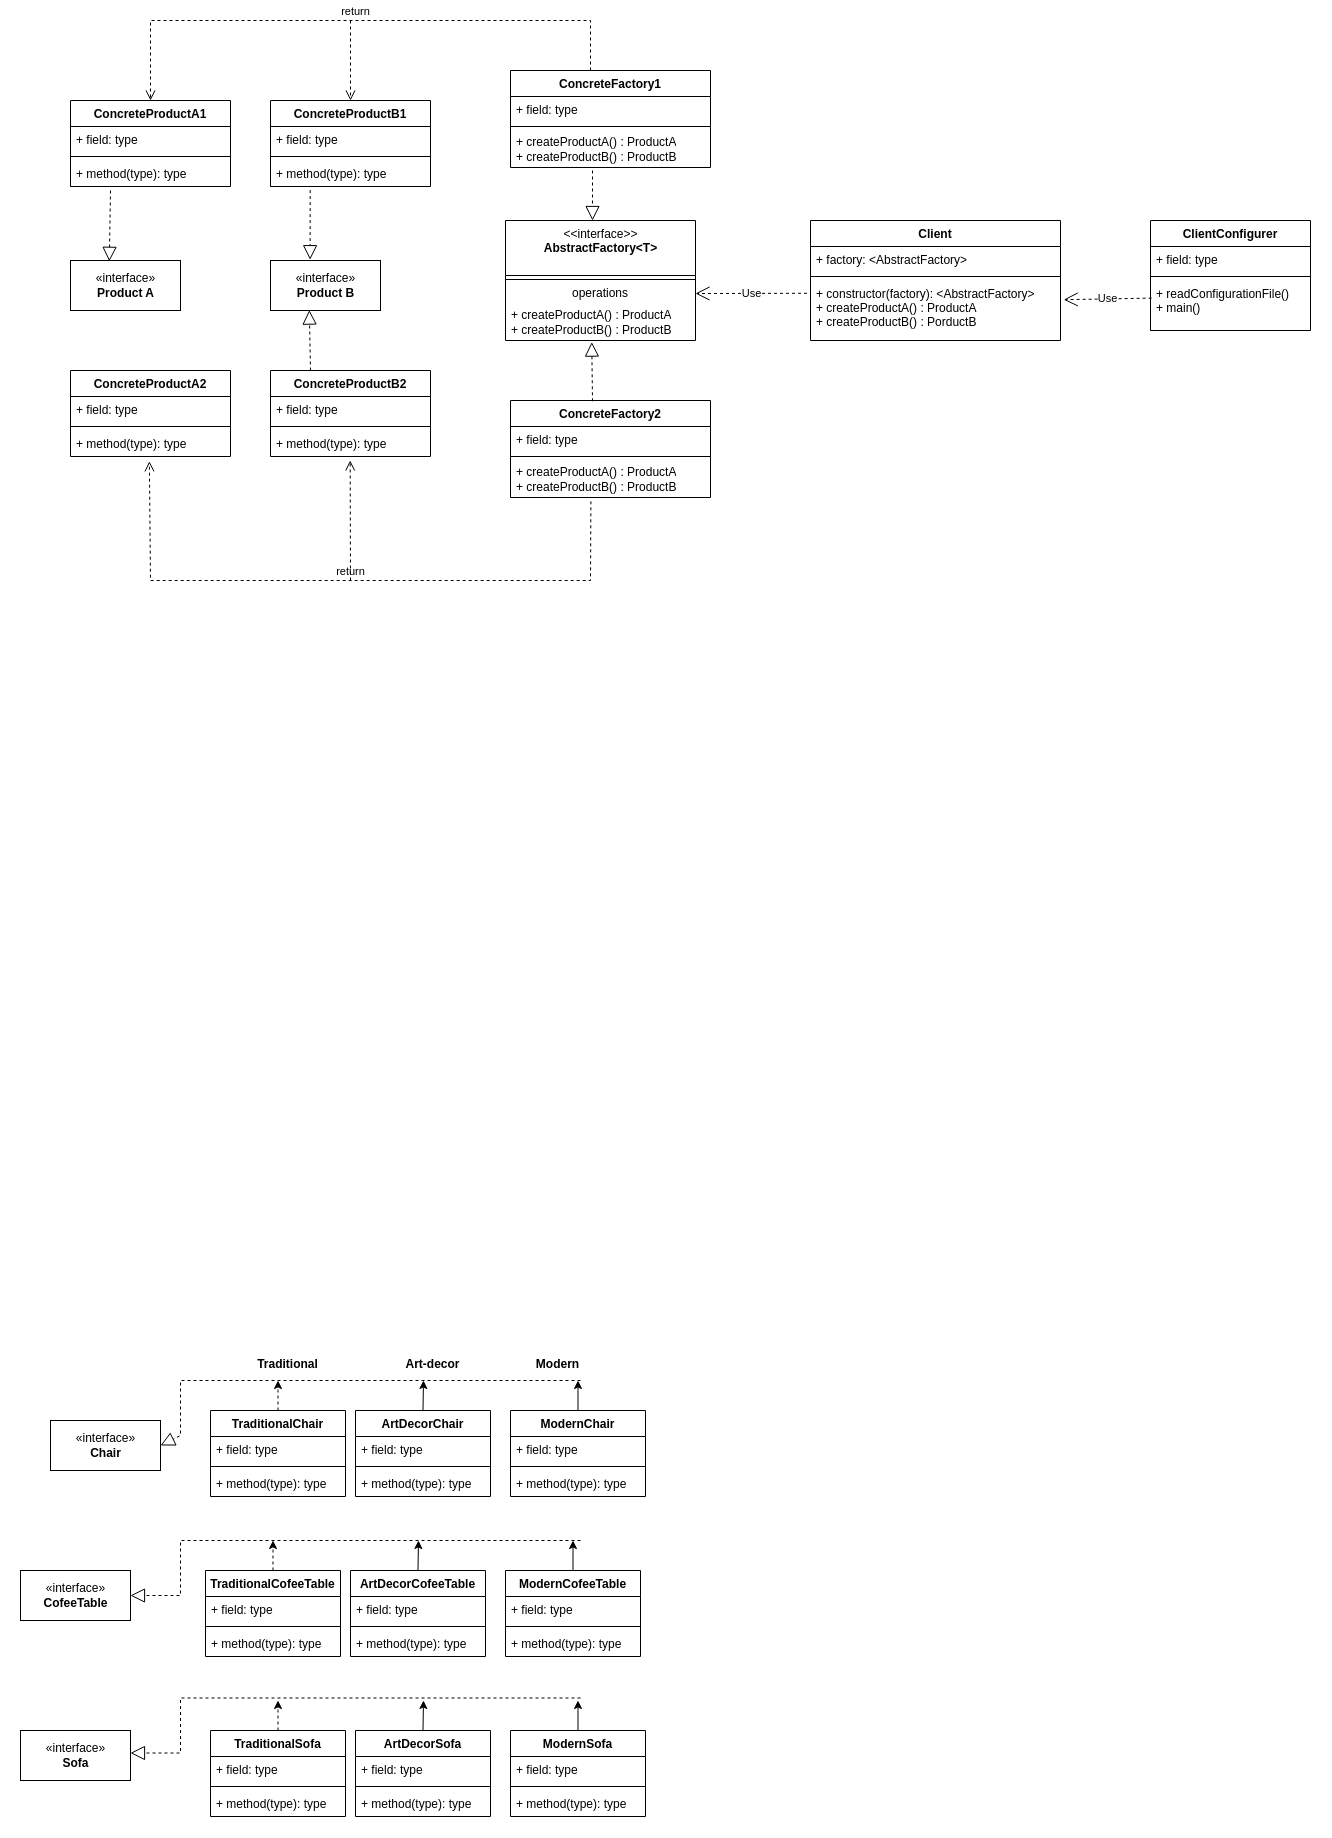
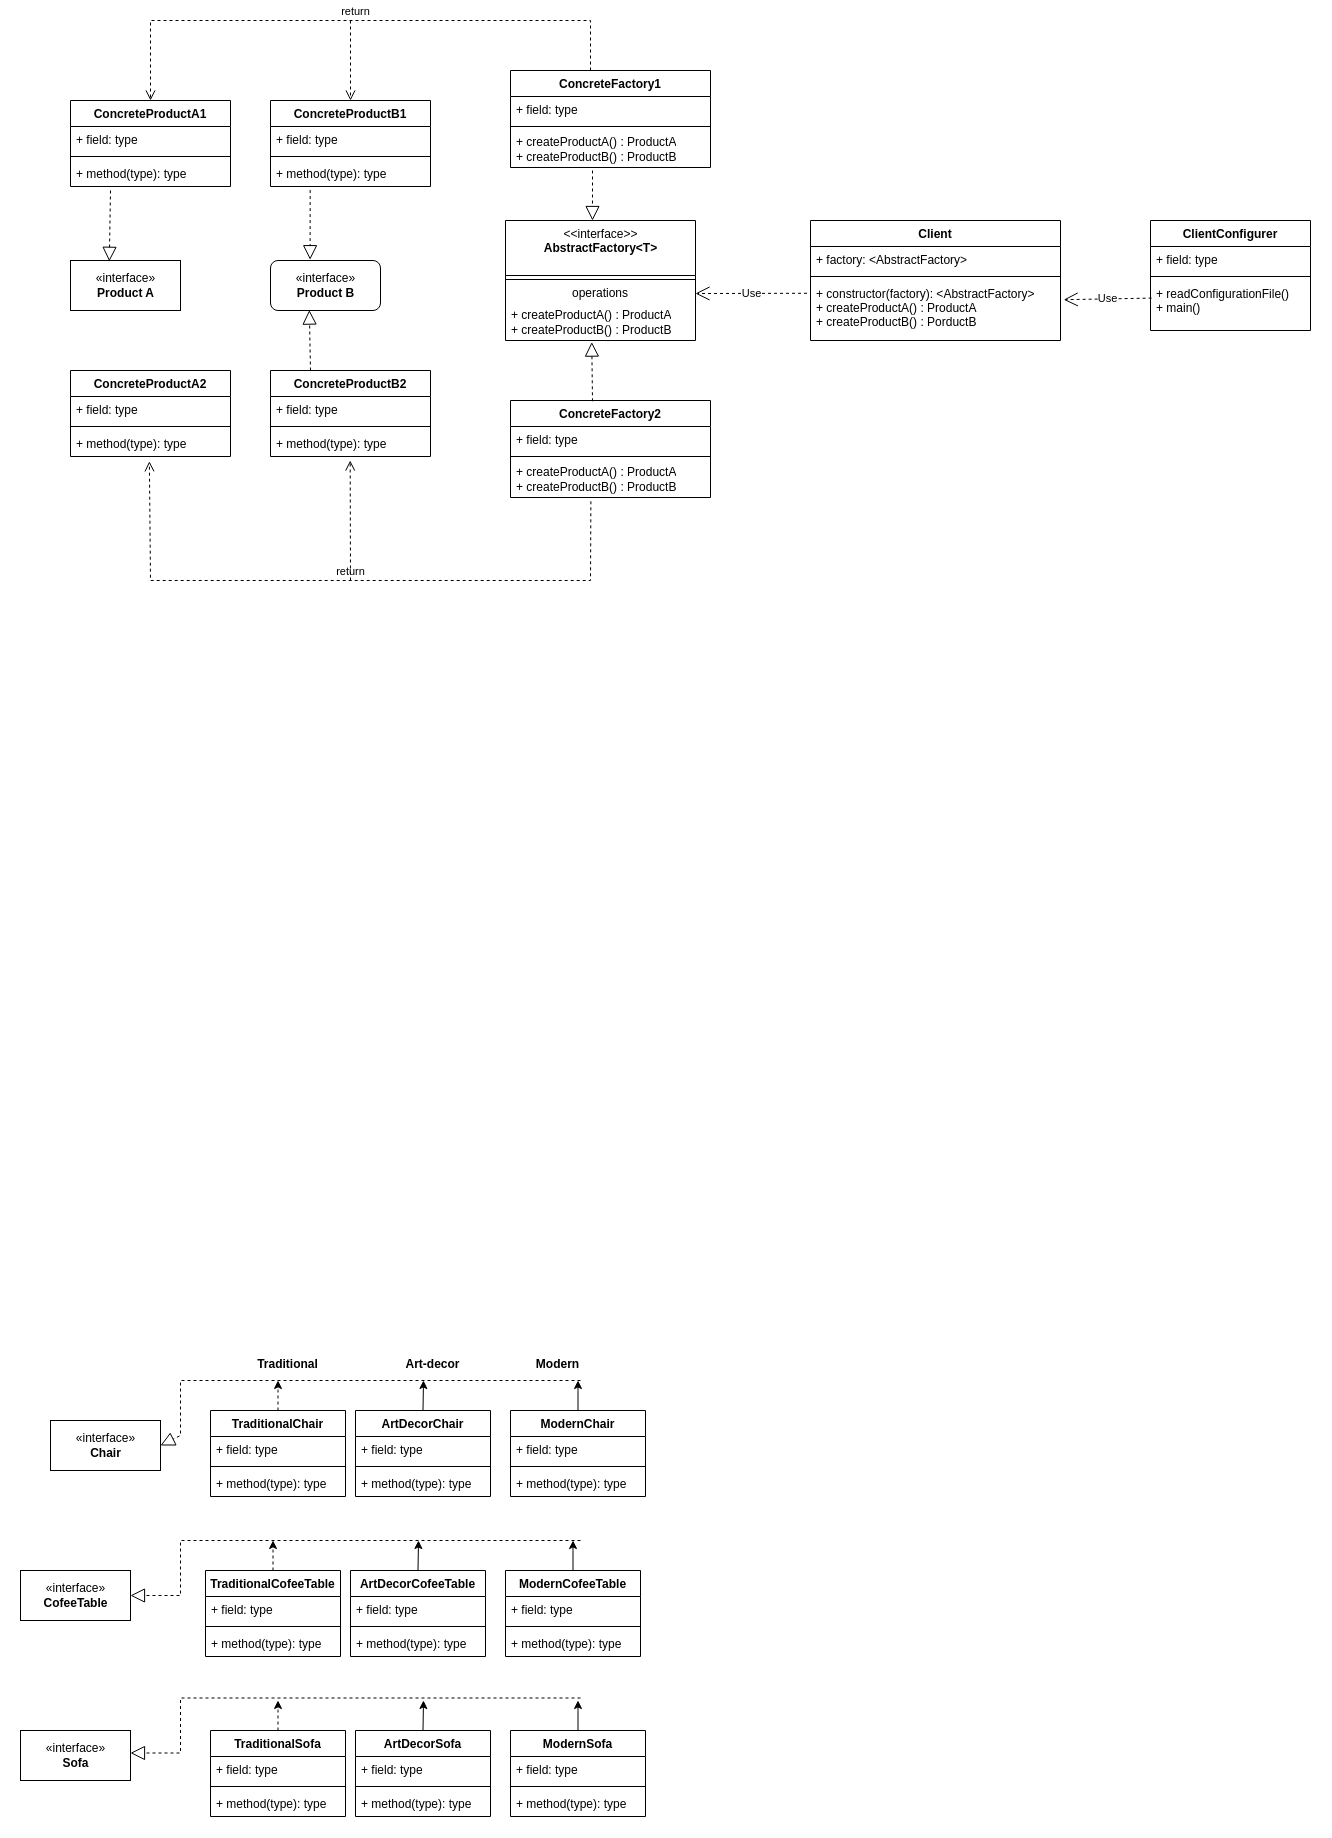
node "«interface» Product B": shape rectangle -> rounded rectangle
